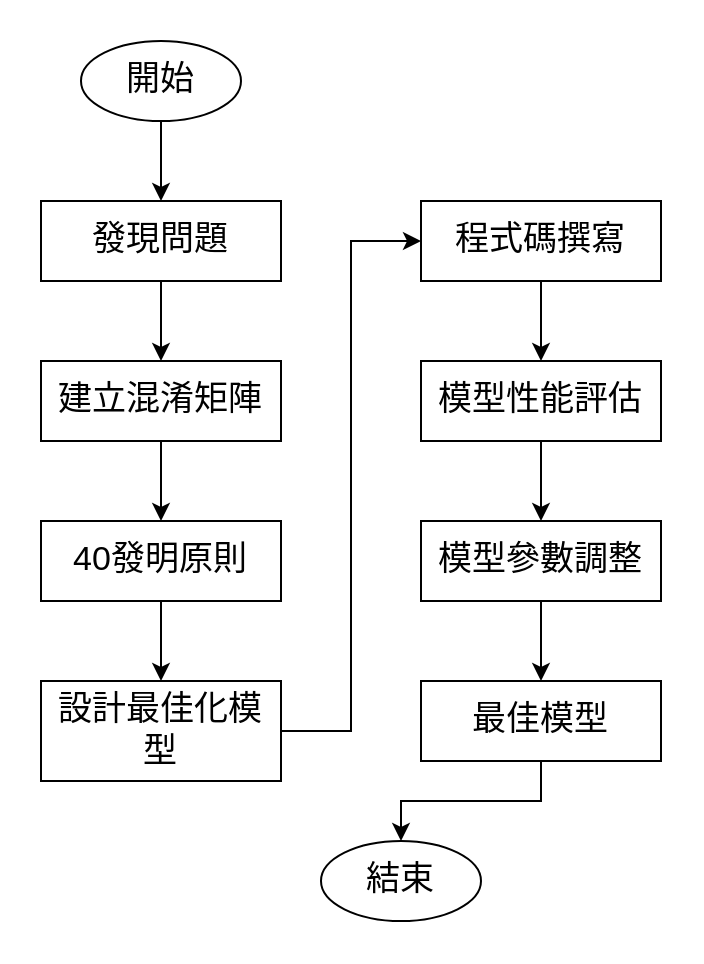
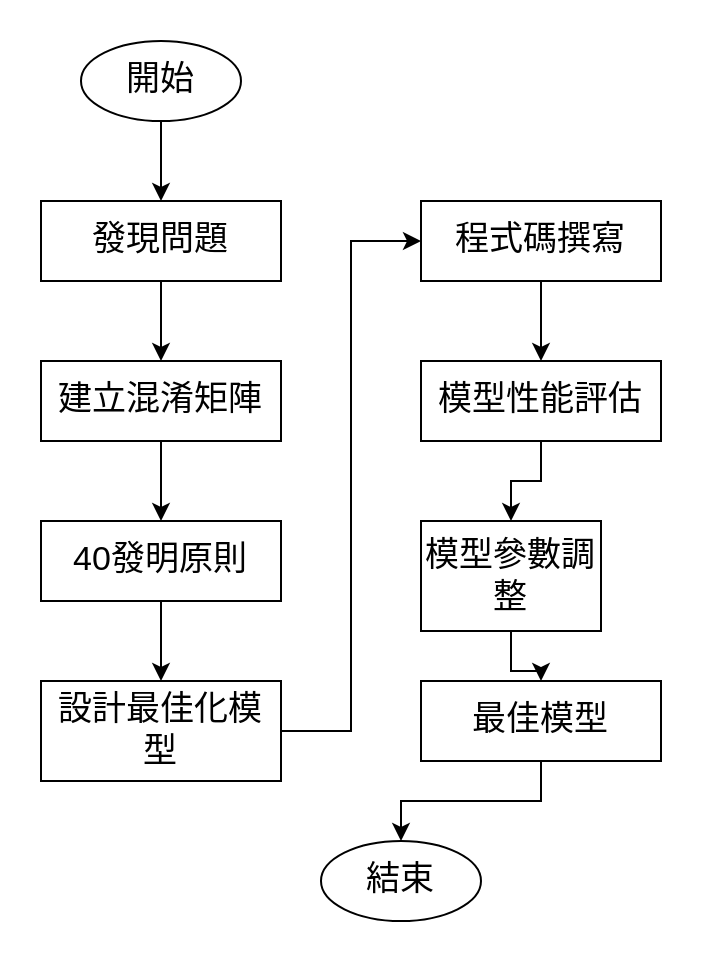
node "模型參數調整": size 240x80 -> 180x110
